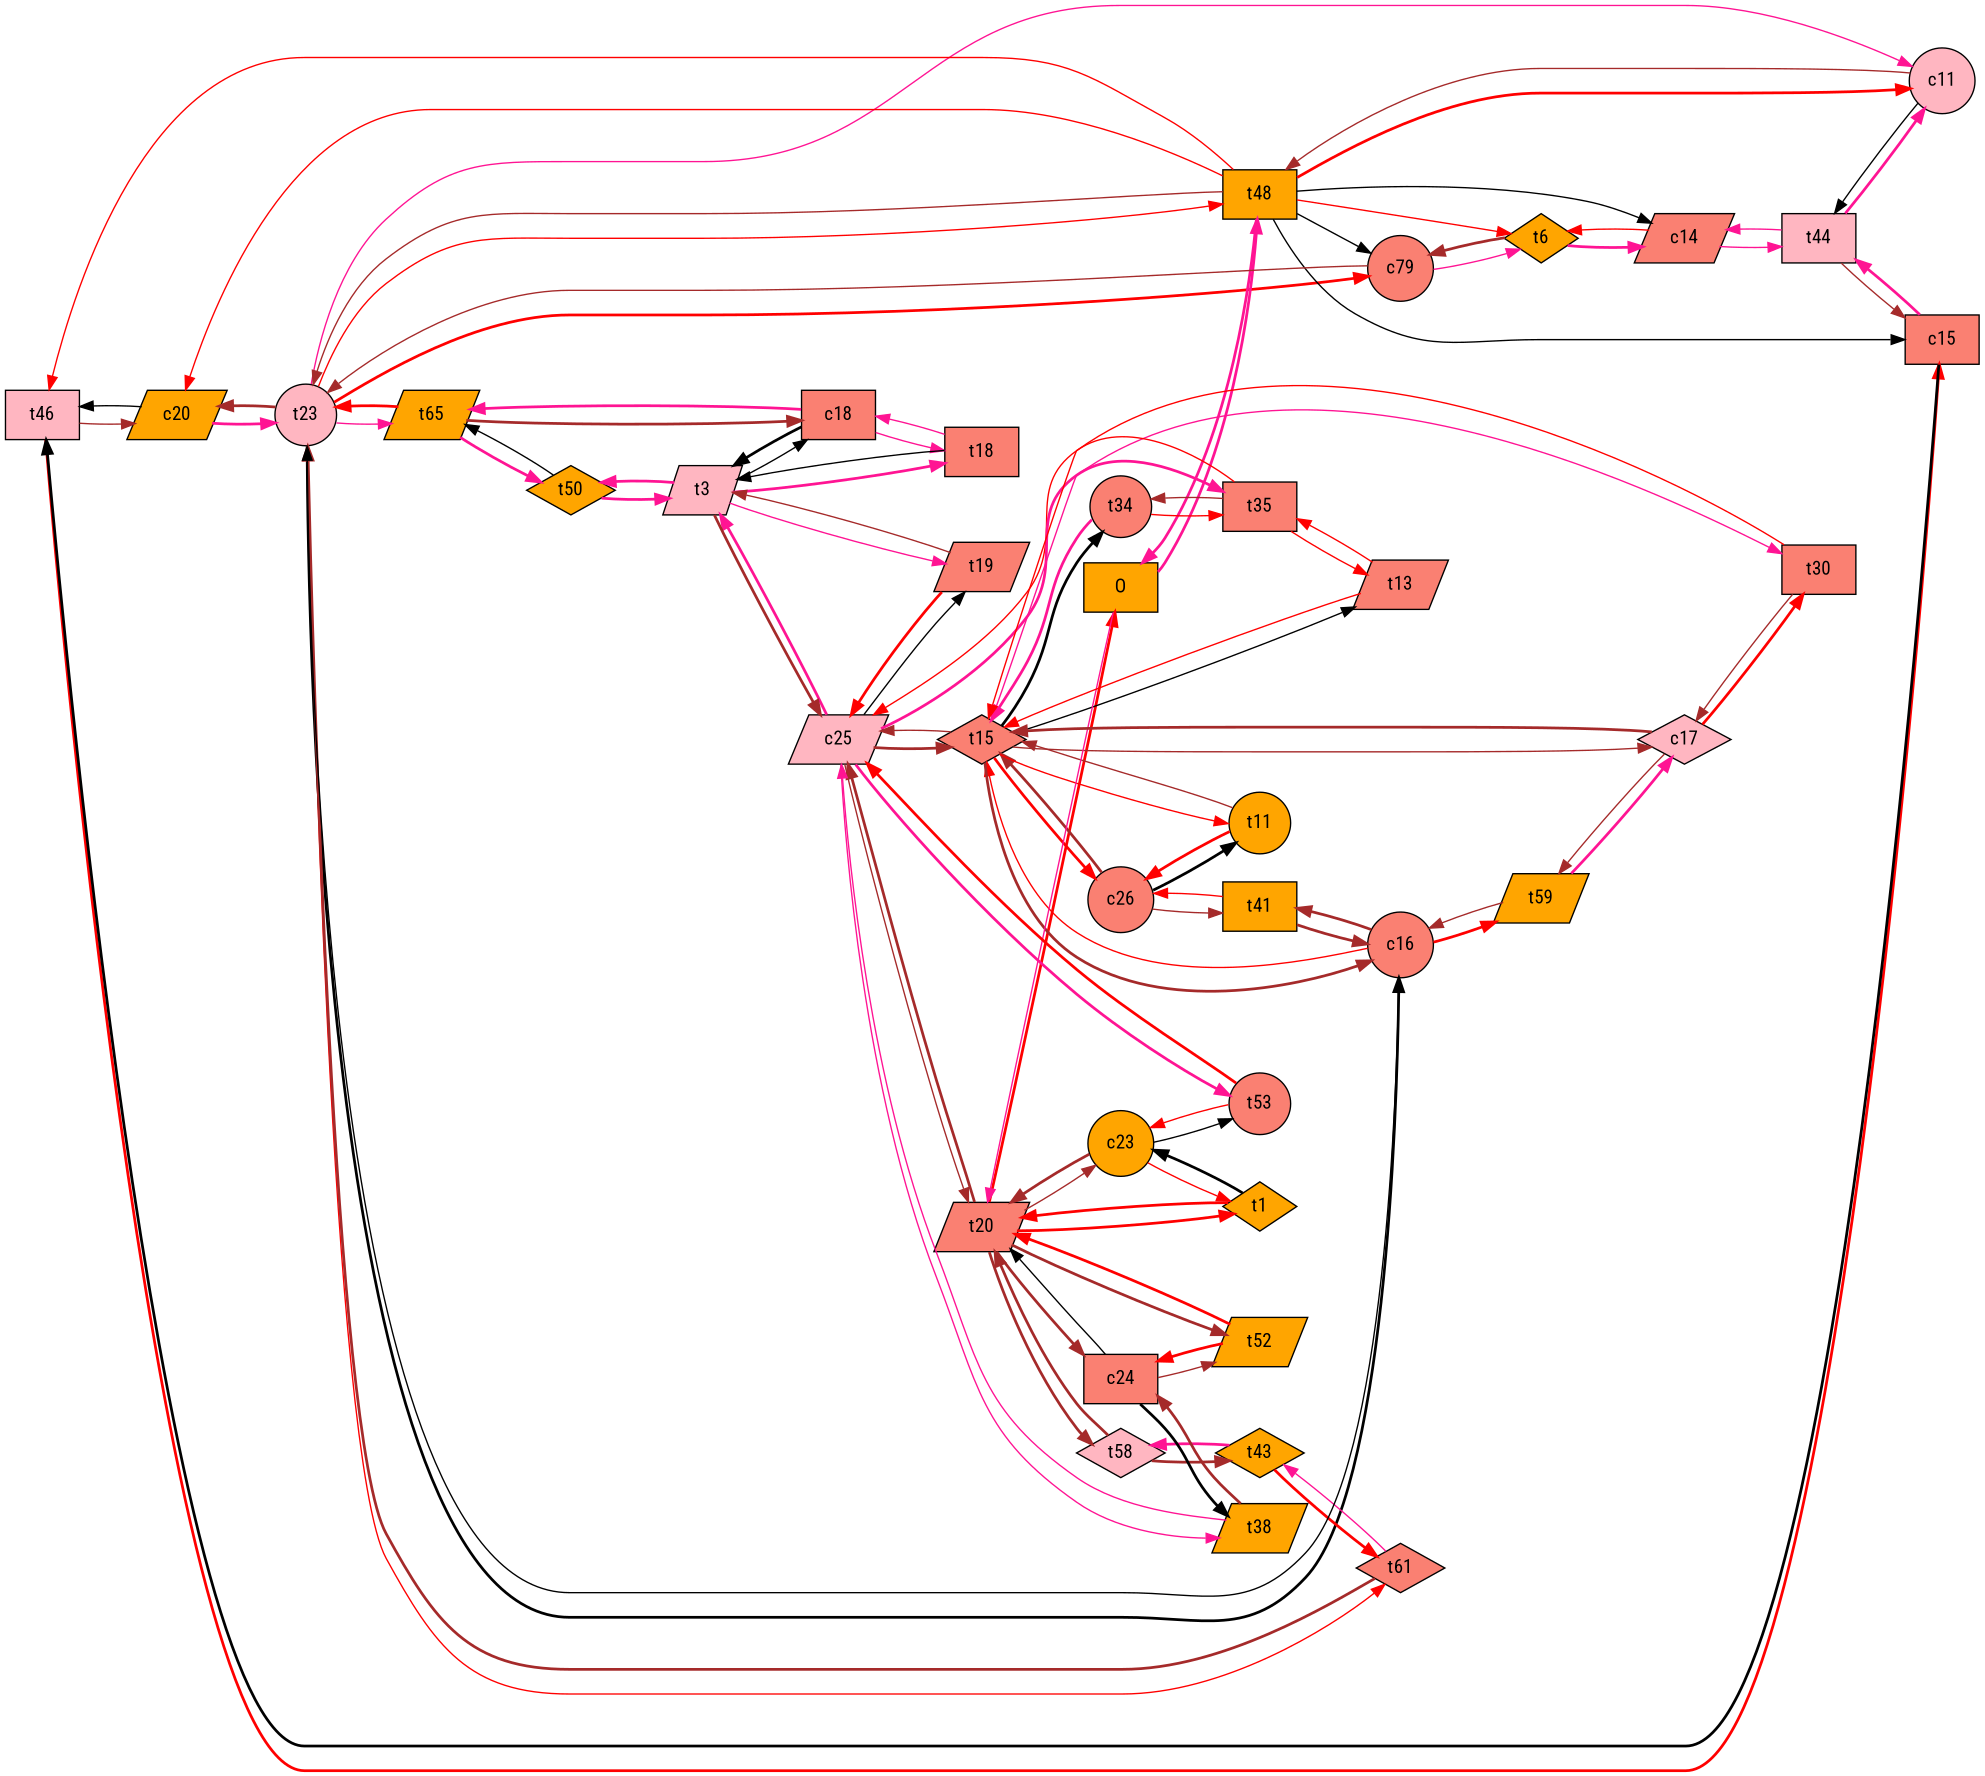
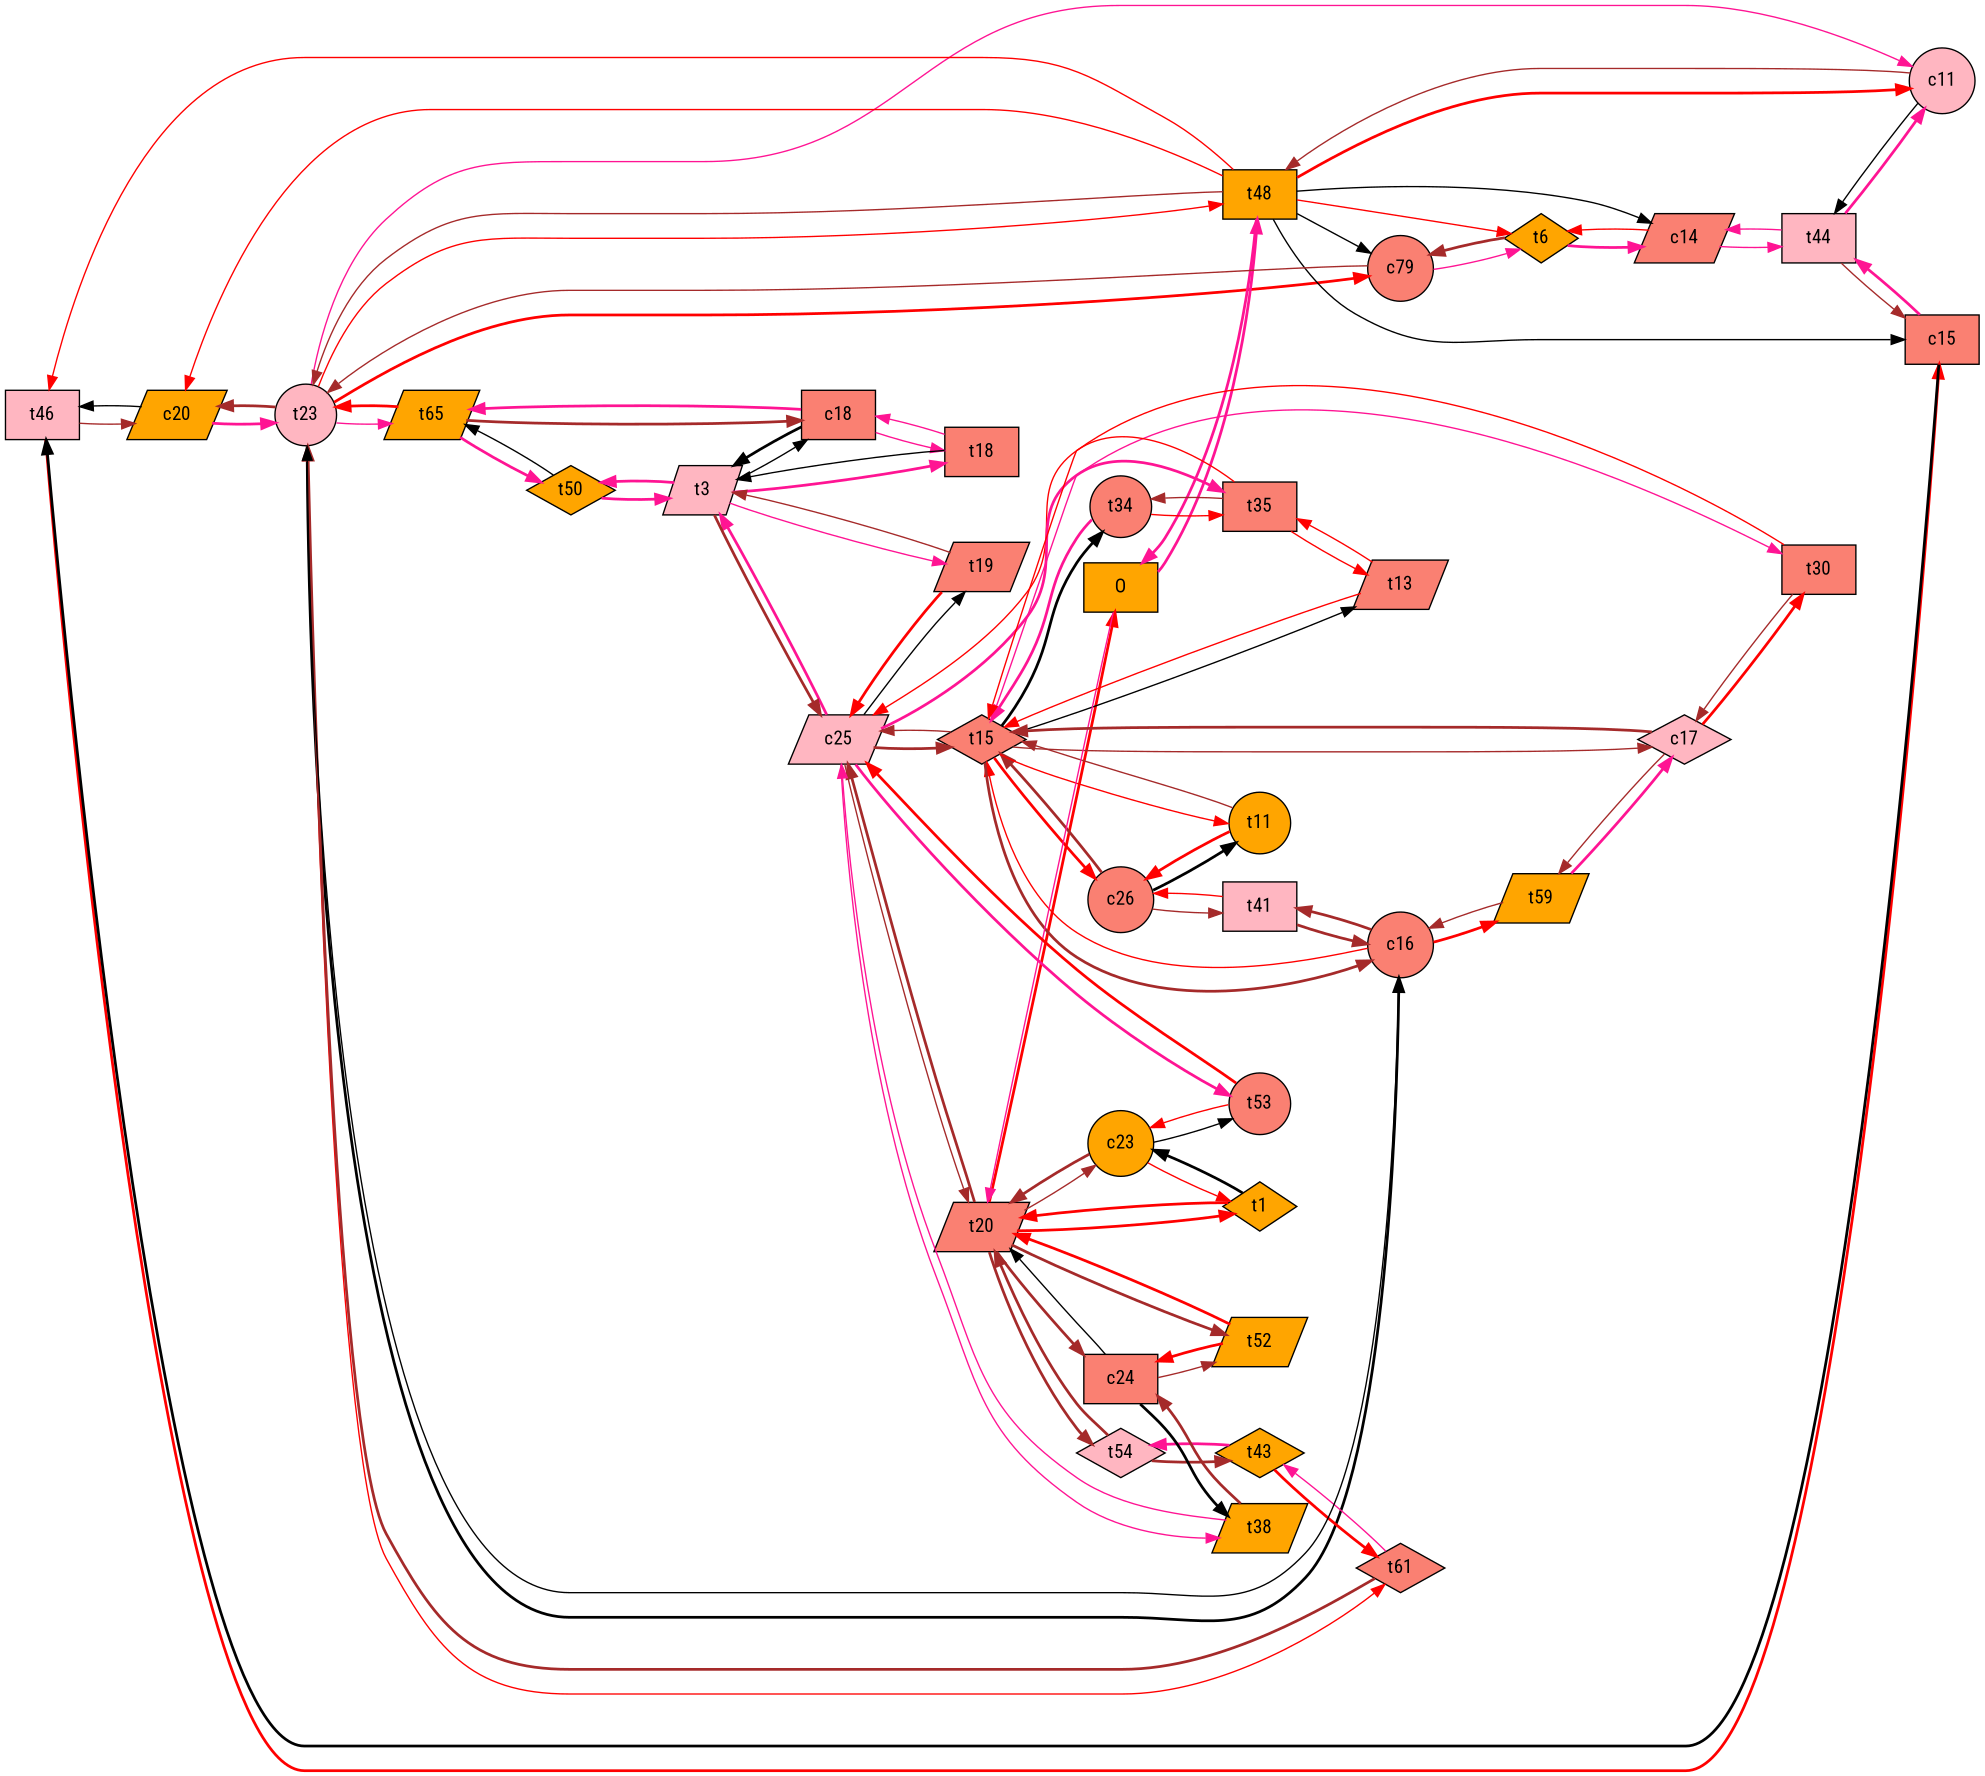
node "t41": fillcolor orange -> lightpink
node "t58": label "t58" -> "t54"
